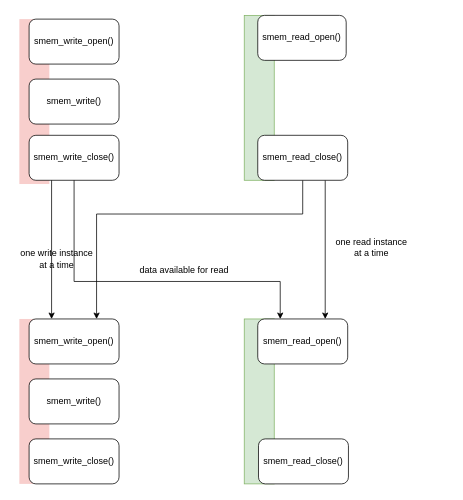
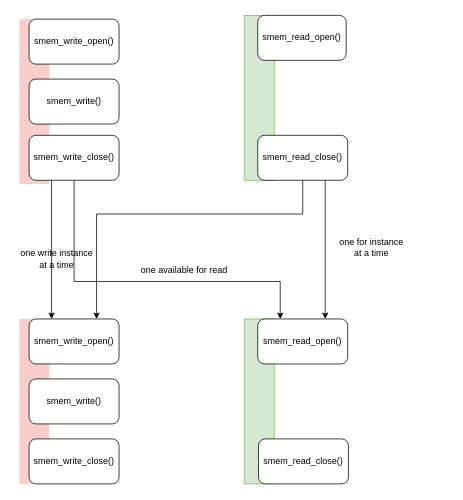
node "one read instance at a time": label "one read instance at a time" -> "one for instance at a time"
node "data available for read": label "data available for read" -> "one available for read"
